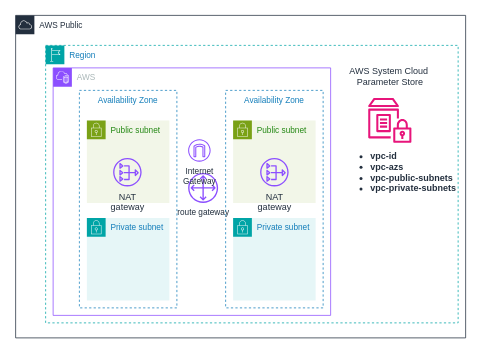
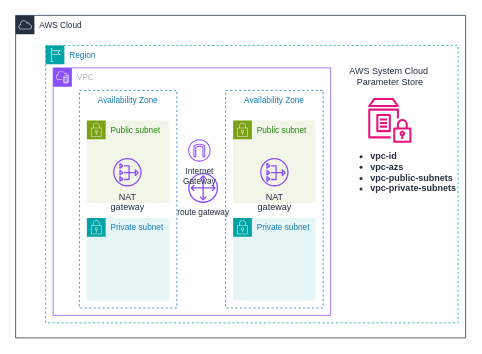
node "AWS Public": label "AWS Public" -> "AWS Cloud"
node "AWS": label "AWS" -> "VPC"
